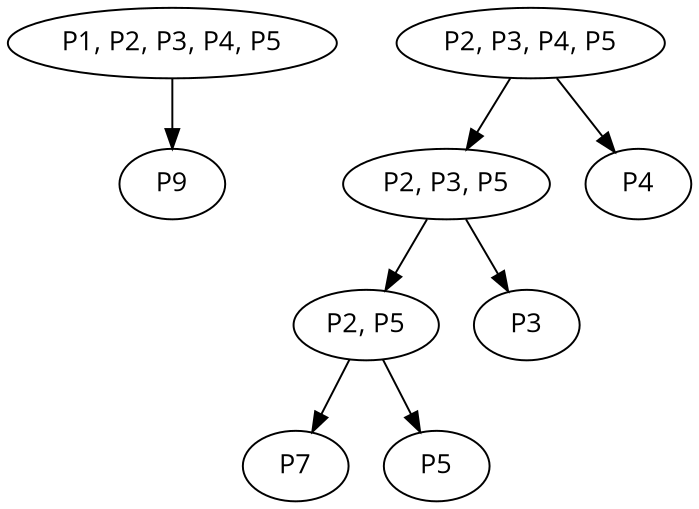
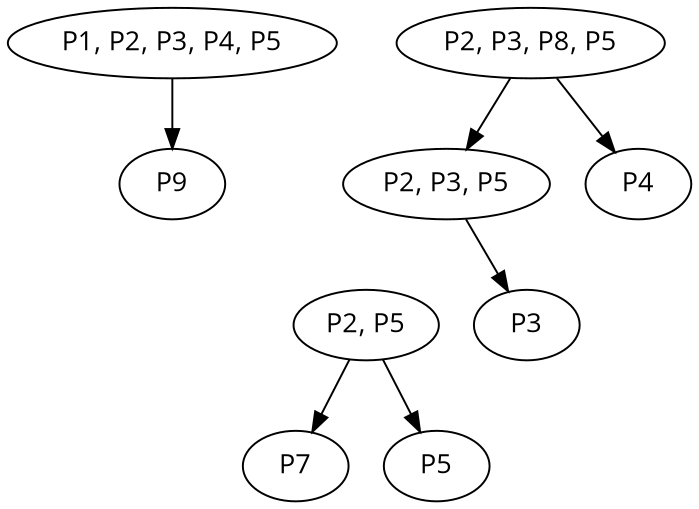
node "P2, P3, P4, P5": label "P2, P3, P4, P5" -> "P2, P3, P8, P5"
edge "P2, P3, P5" -> "P2, P5": removed
